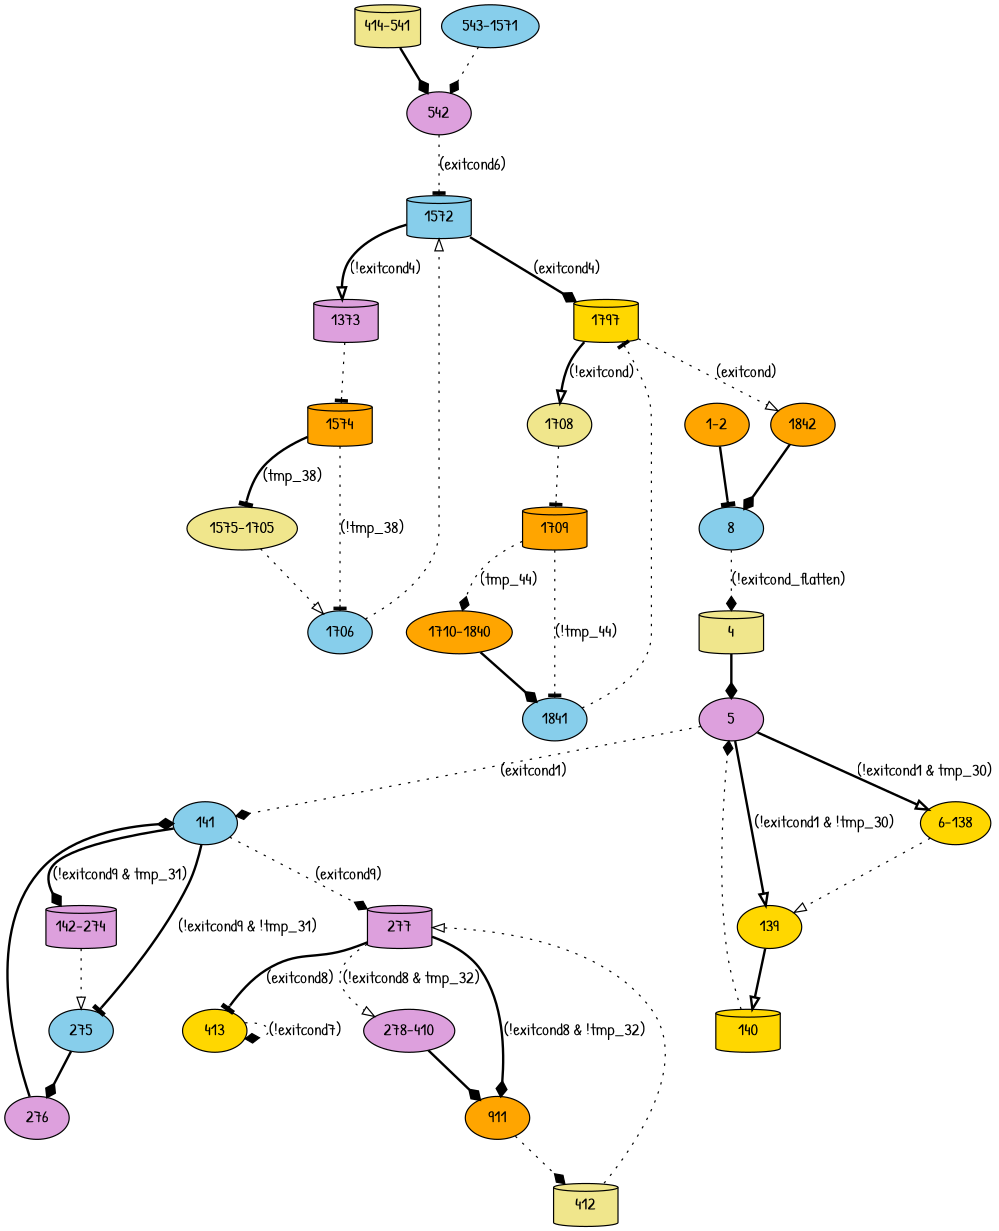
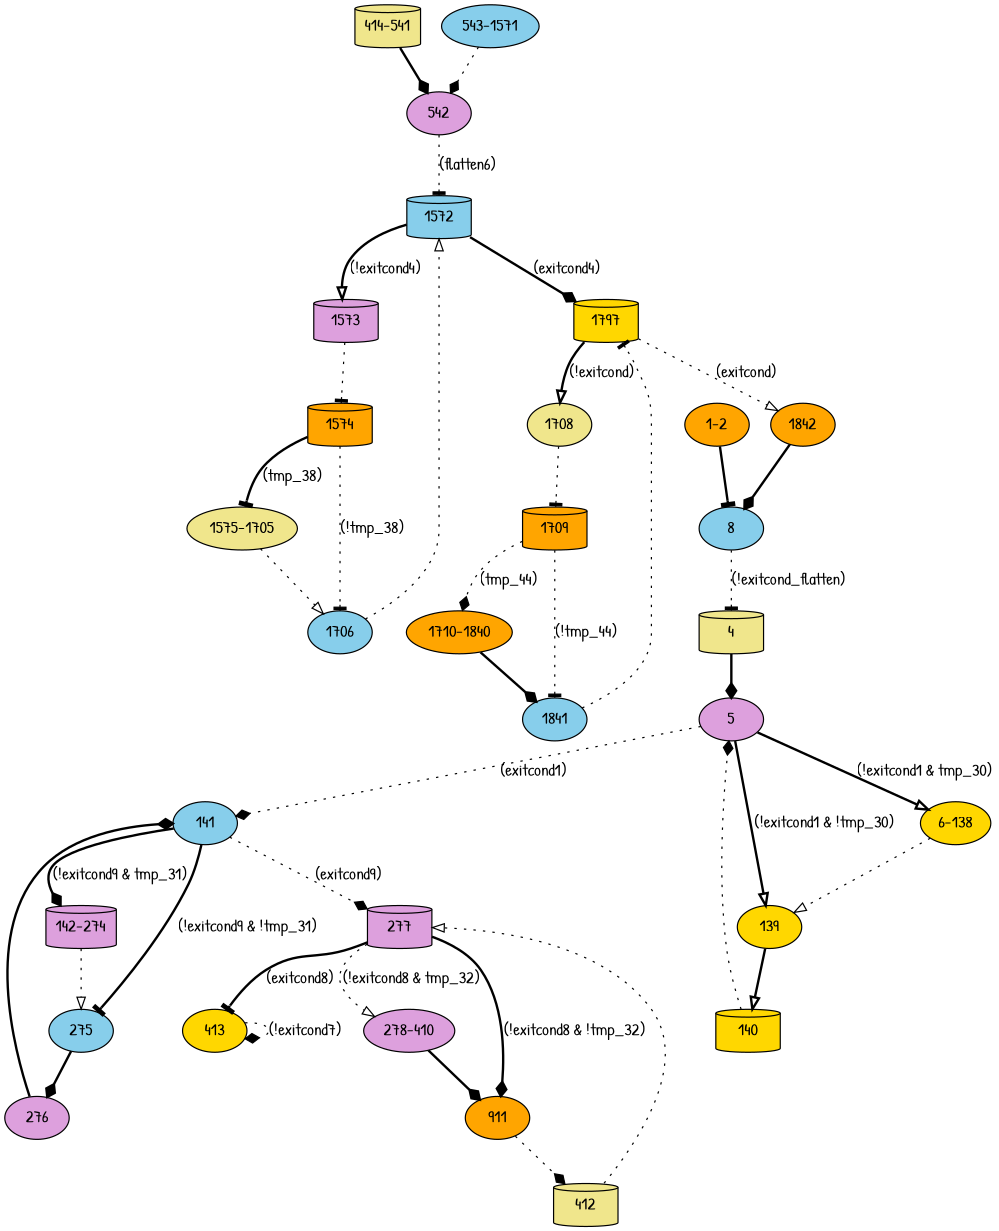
edge "542" -> "1572": label "(exitcond6)" -> "(flatten6)"
node "1373": label "1373" -> "1573"
edge "8" -> "4": arrowhead diamond -> tee
